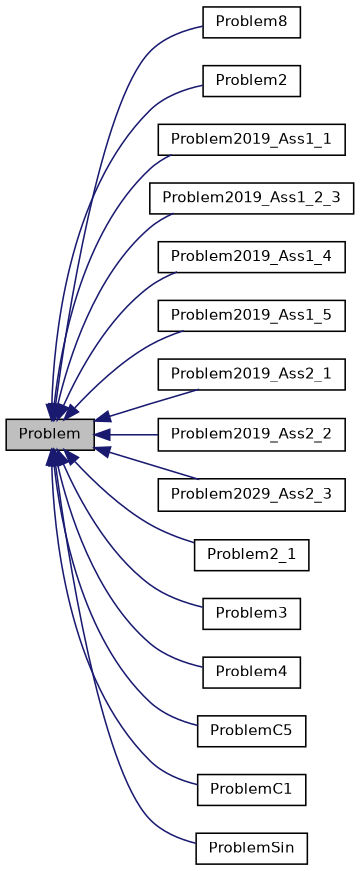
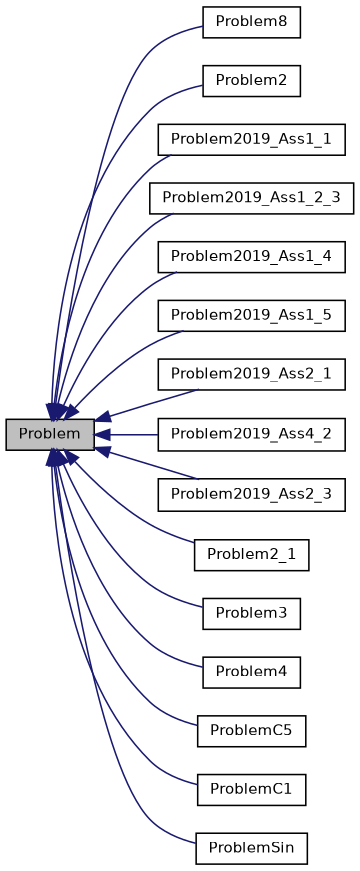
node "Problem2019_Ass2_2": label "Problem2019_Ass2_2" -> "Problem2019_Ass4_2"
node "Problem2029_Ass2_3": label "Problem2029_Ass2_3" -> "Problem2019_Ass2_3"
